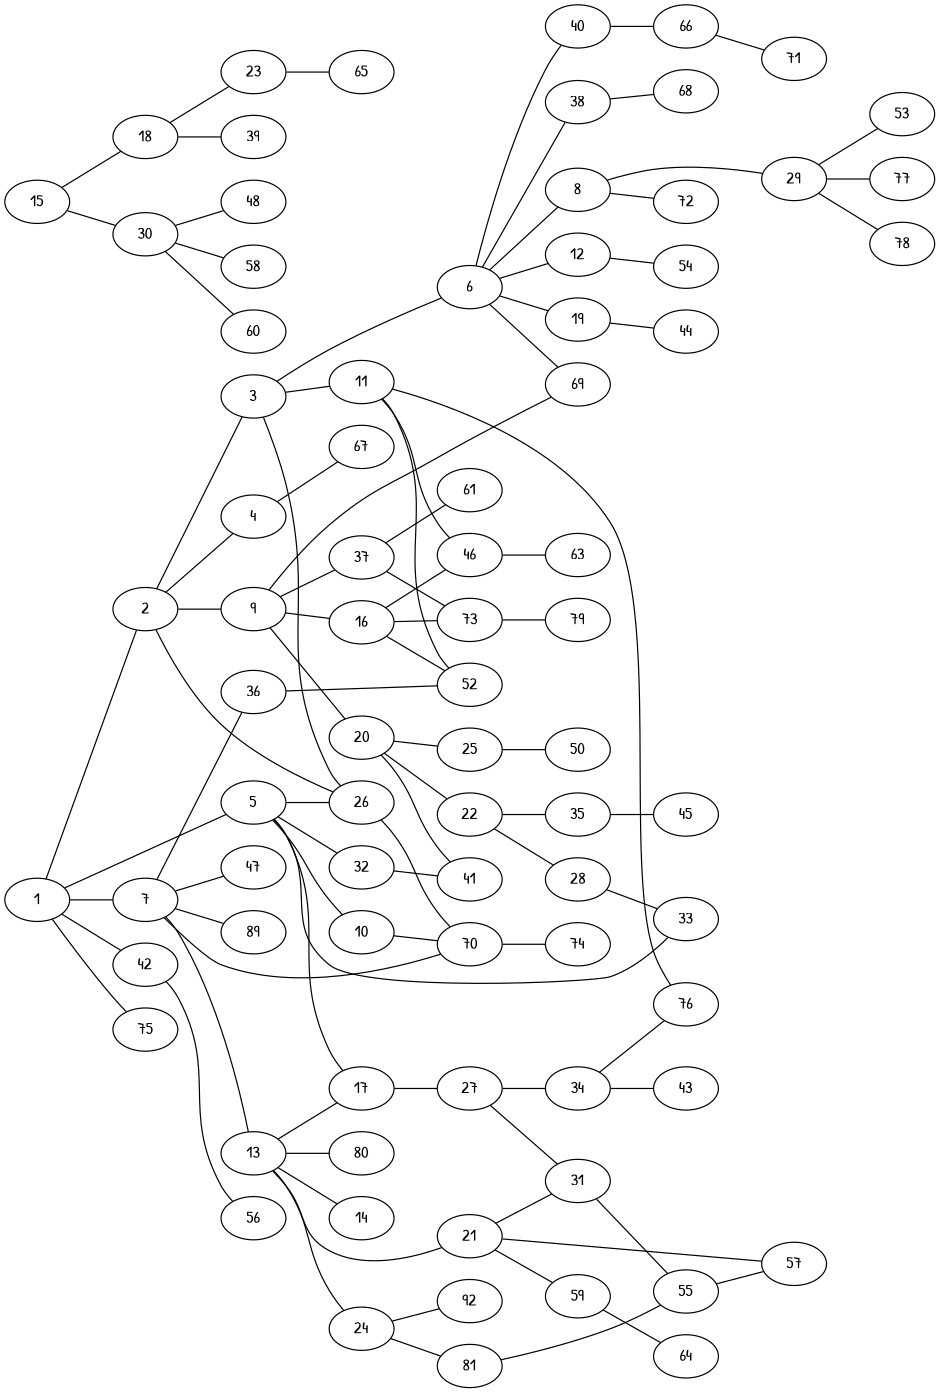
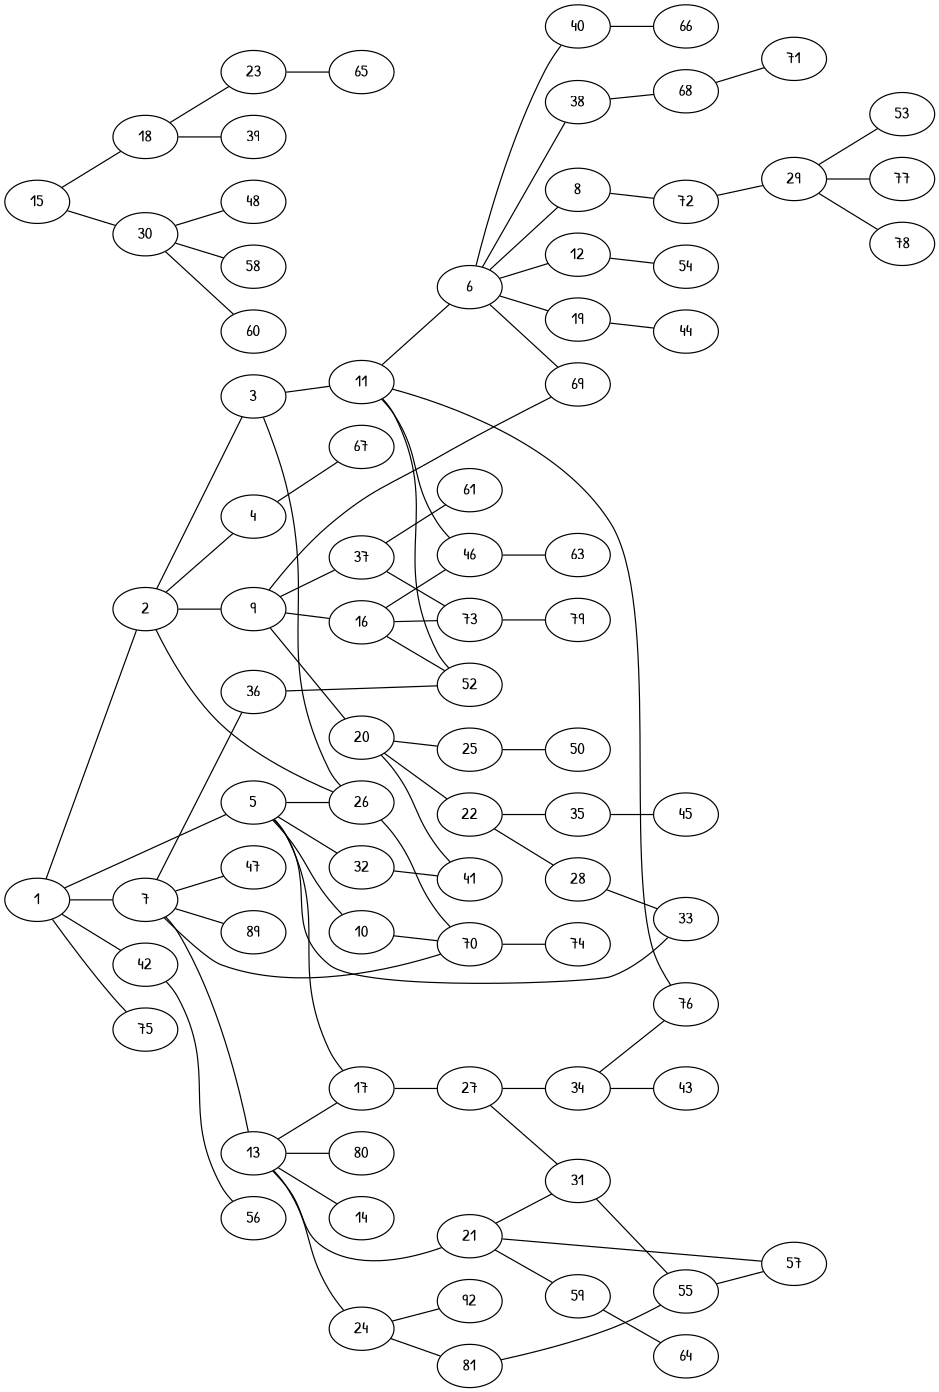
edge "66" -- "71": now "68" -- "71"
edge "29" -- "8": now "29" -- "72"
edge "6" -- "3": now "6" -- "11"
